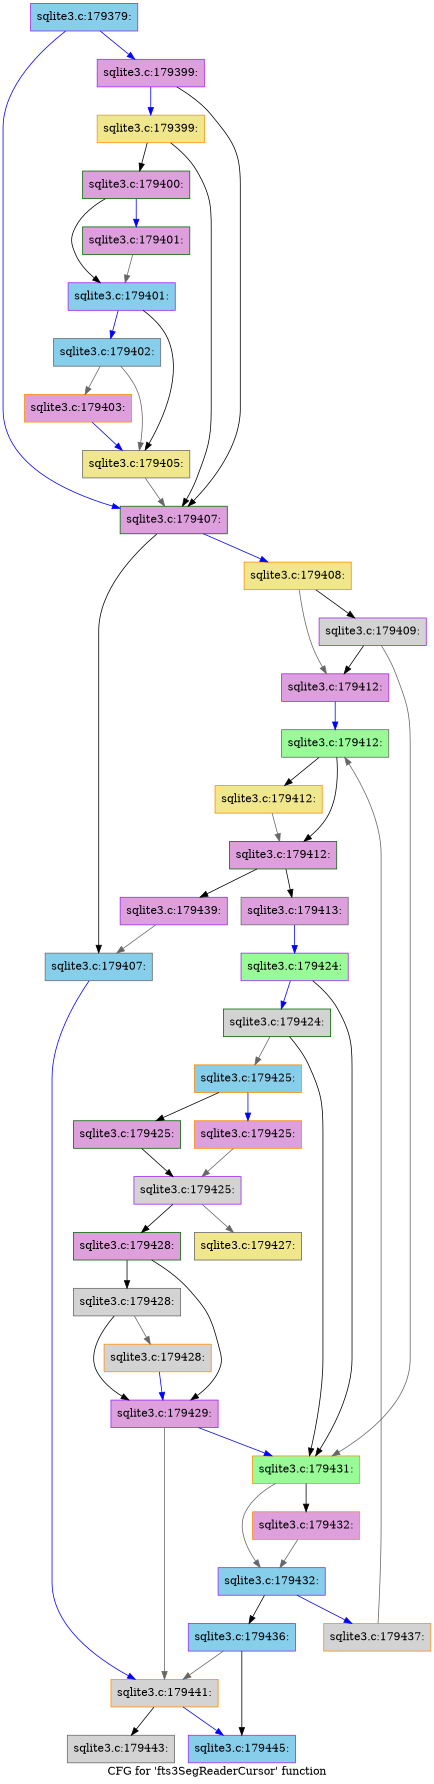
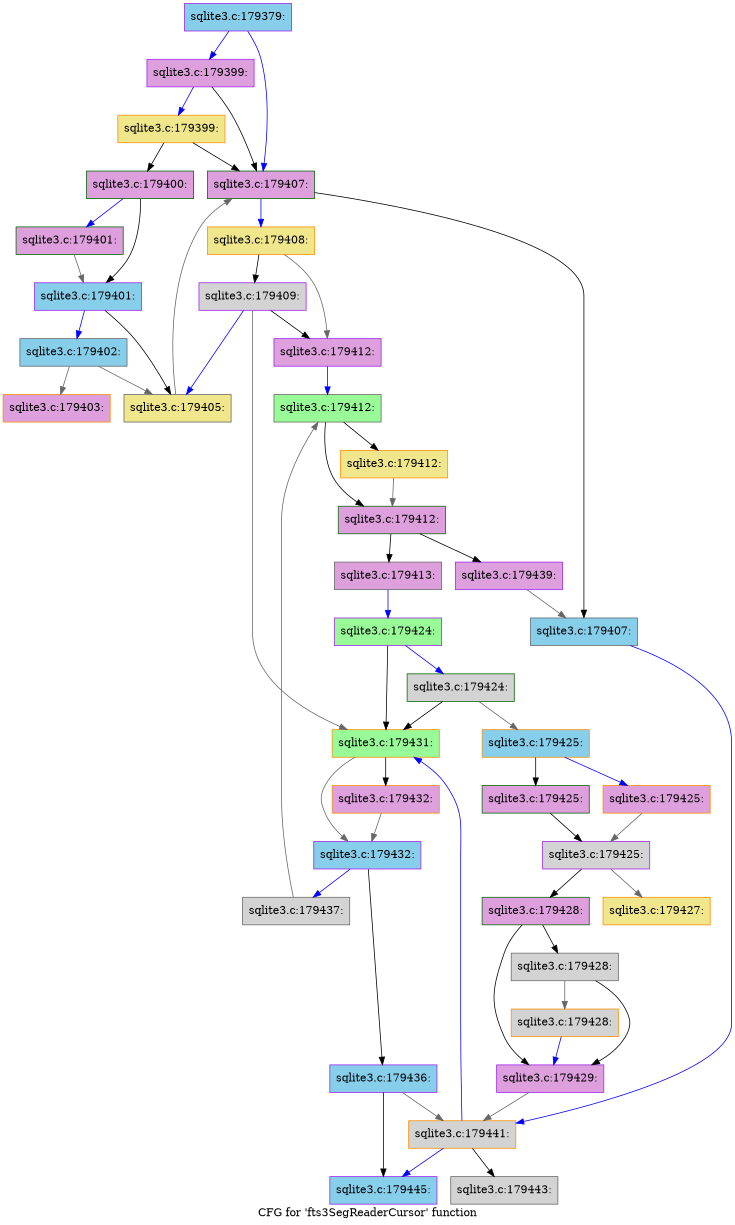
edge "sqlite3.c:179403:" -> "sqlite3.c:179405:": now "sqlite3.c:179409:" -> "sqlite3.c:179405:"
node "sqlite3.c:179427:": color gray40 -> darkorange
edge "sqlite3.c:179429:" -> "sqlite3.c:179431:": now "sqlite3.c:179441:" -> "sqlite3.c:179431:"
node "sqlite3.c:179437:": color darkorange -> gray40
